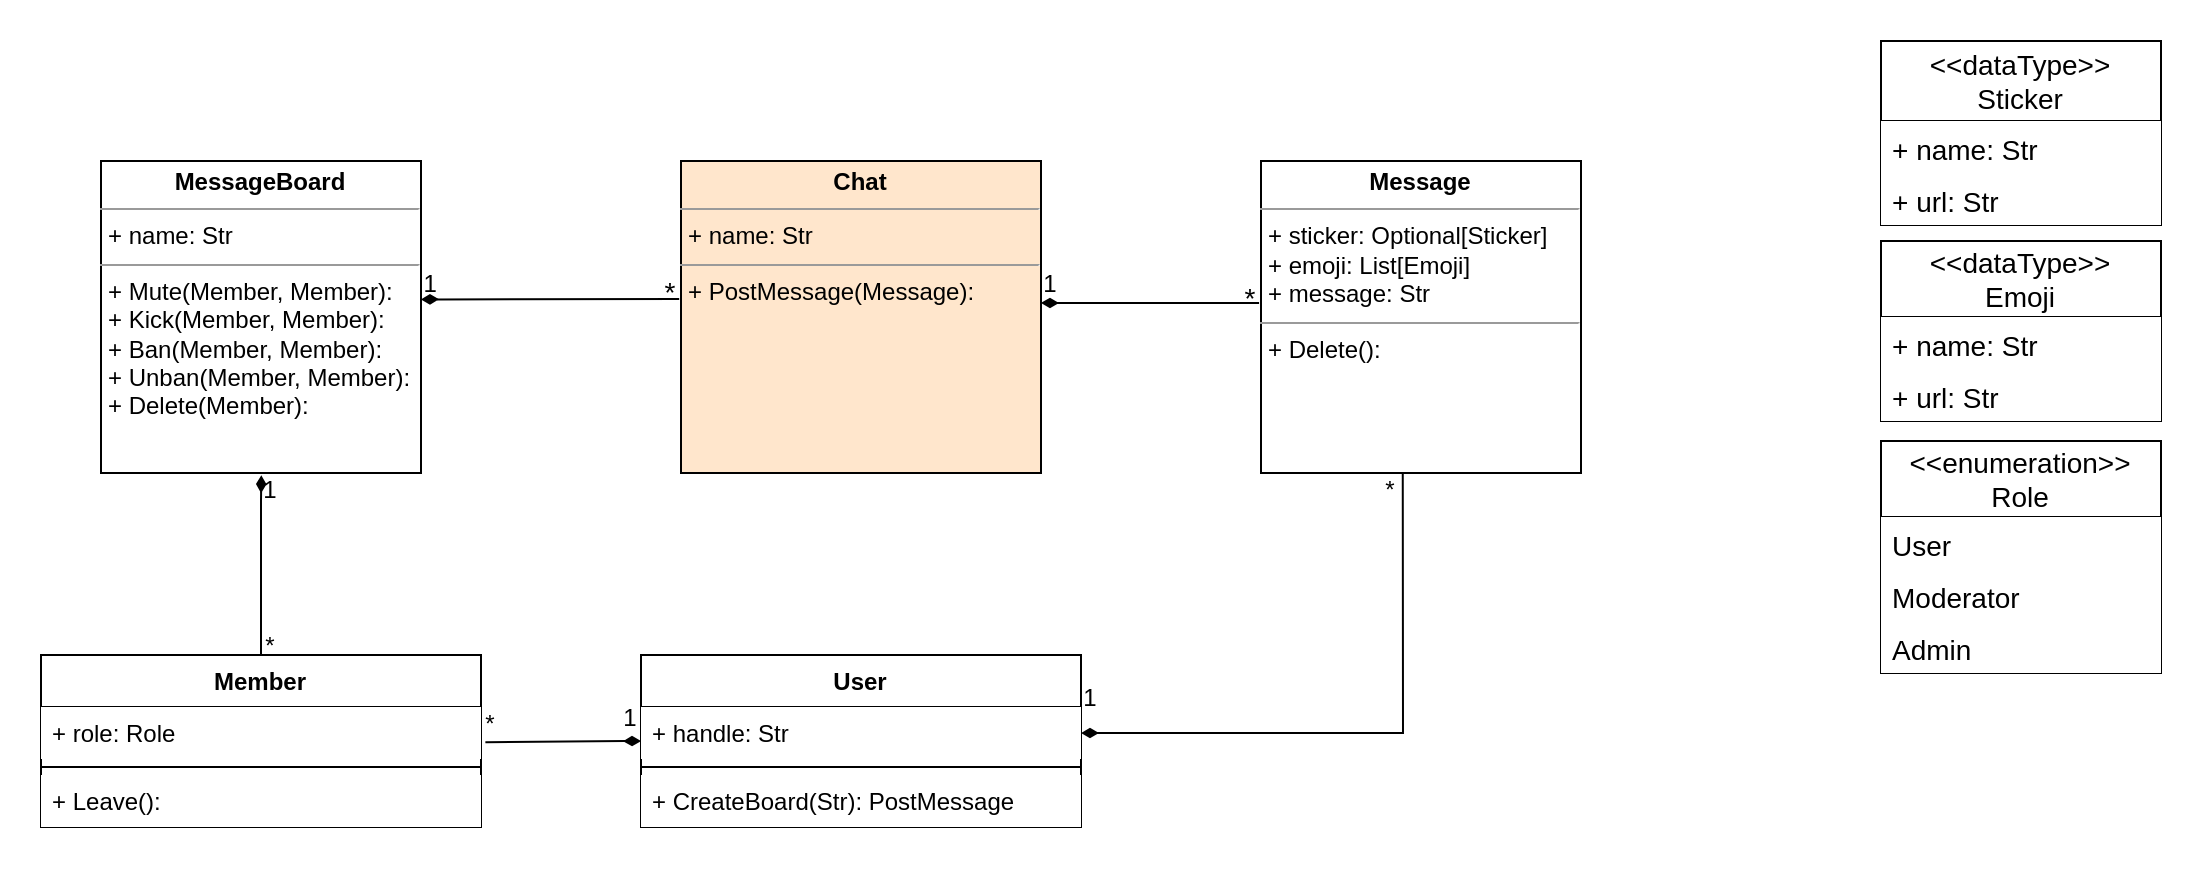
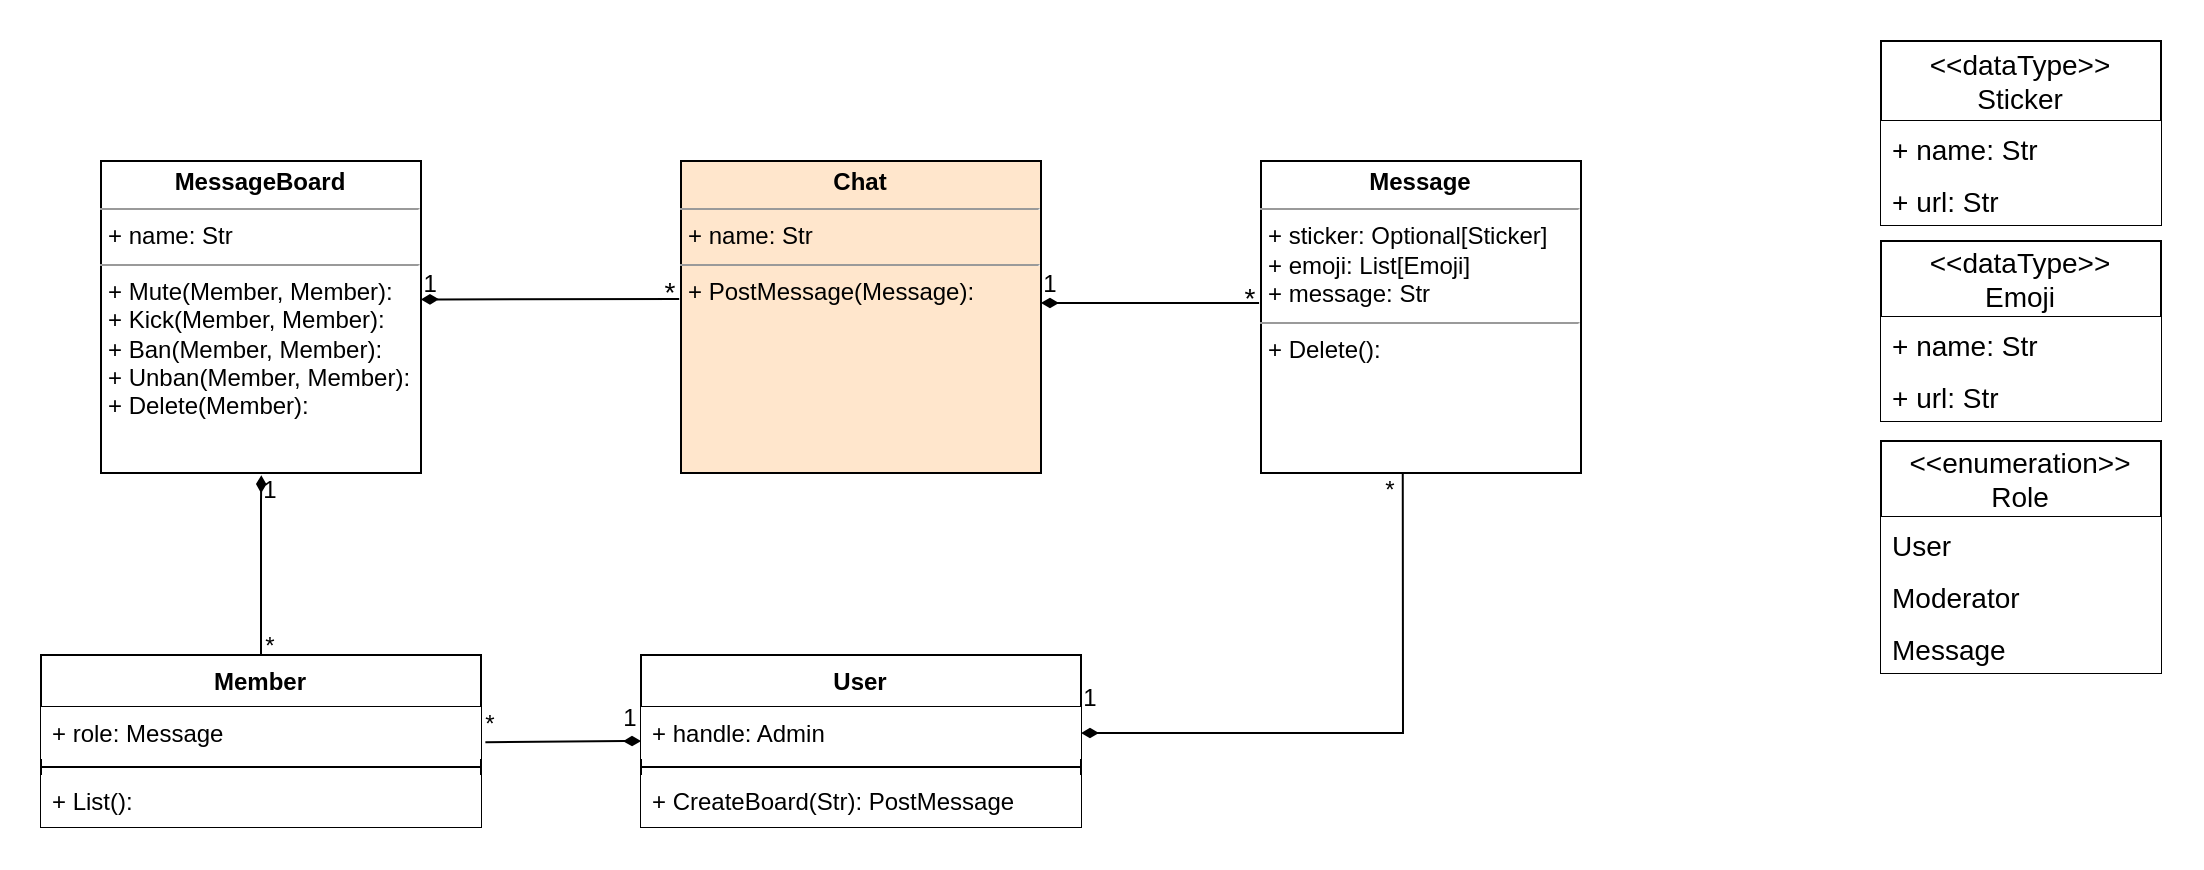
node "Admin": label "Admin" -> "Message"
node "+ role: Role": label "+ role: Role" -> "+ role: Message"
node "+ handle: Str": label "+ handle: Str" -> "+ handle: Admin"
node "+ Leave():": label "+ Leave():" -> "+ List():"
